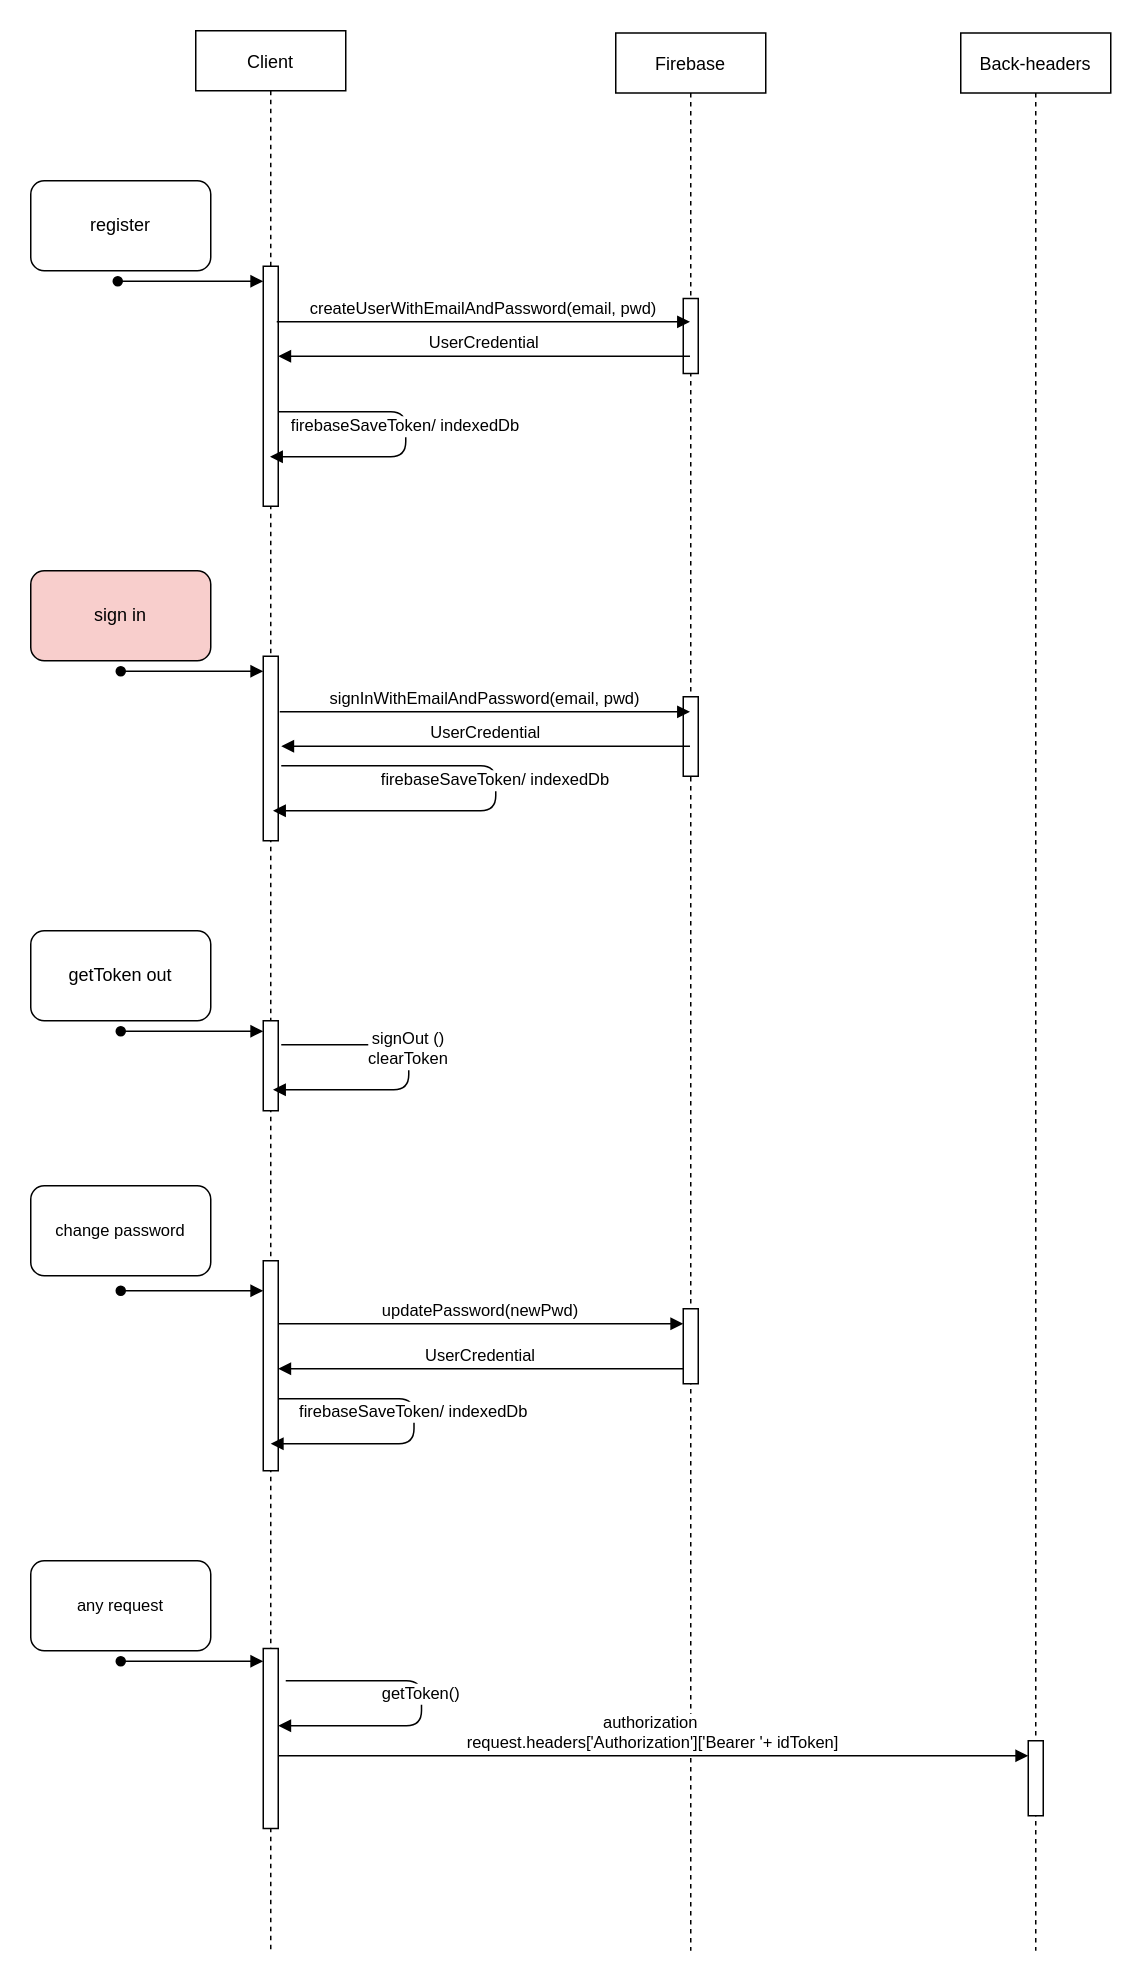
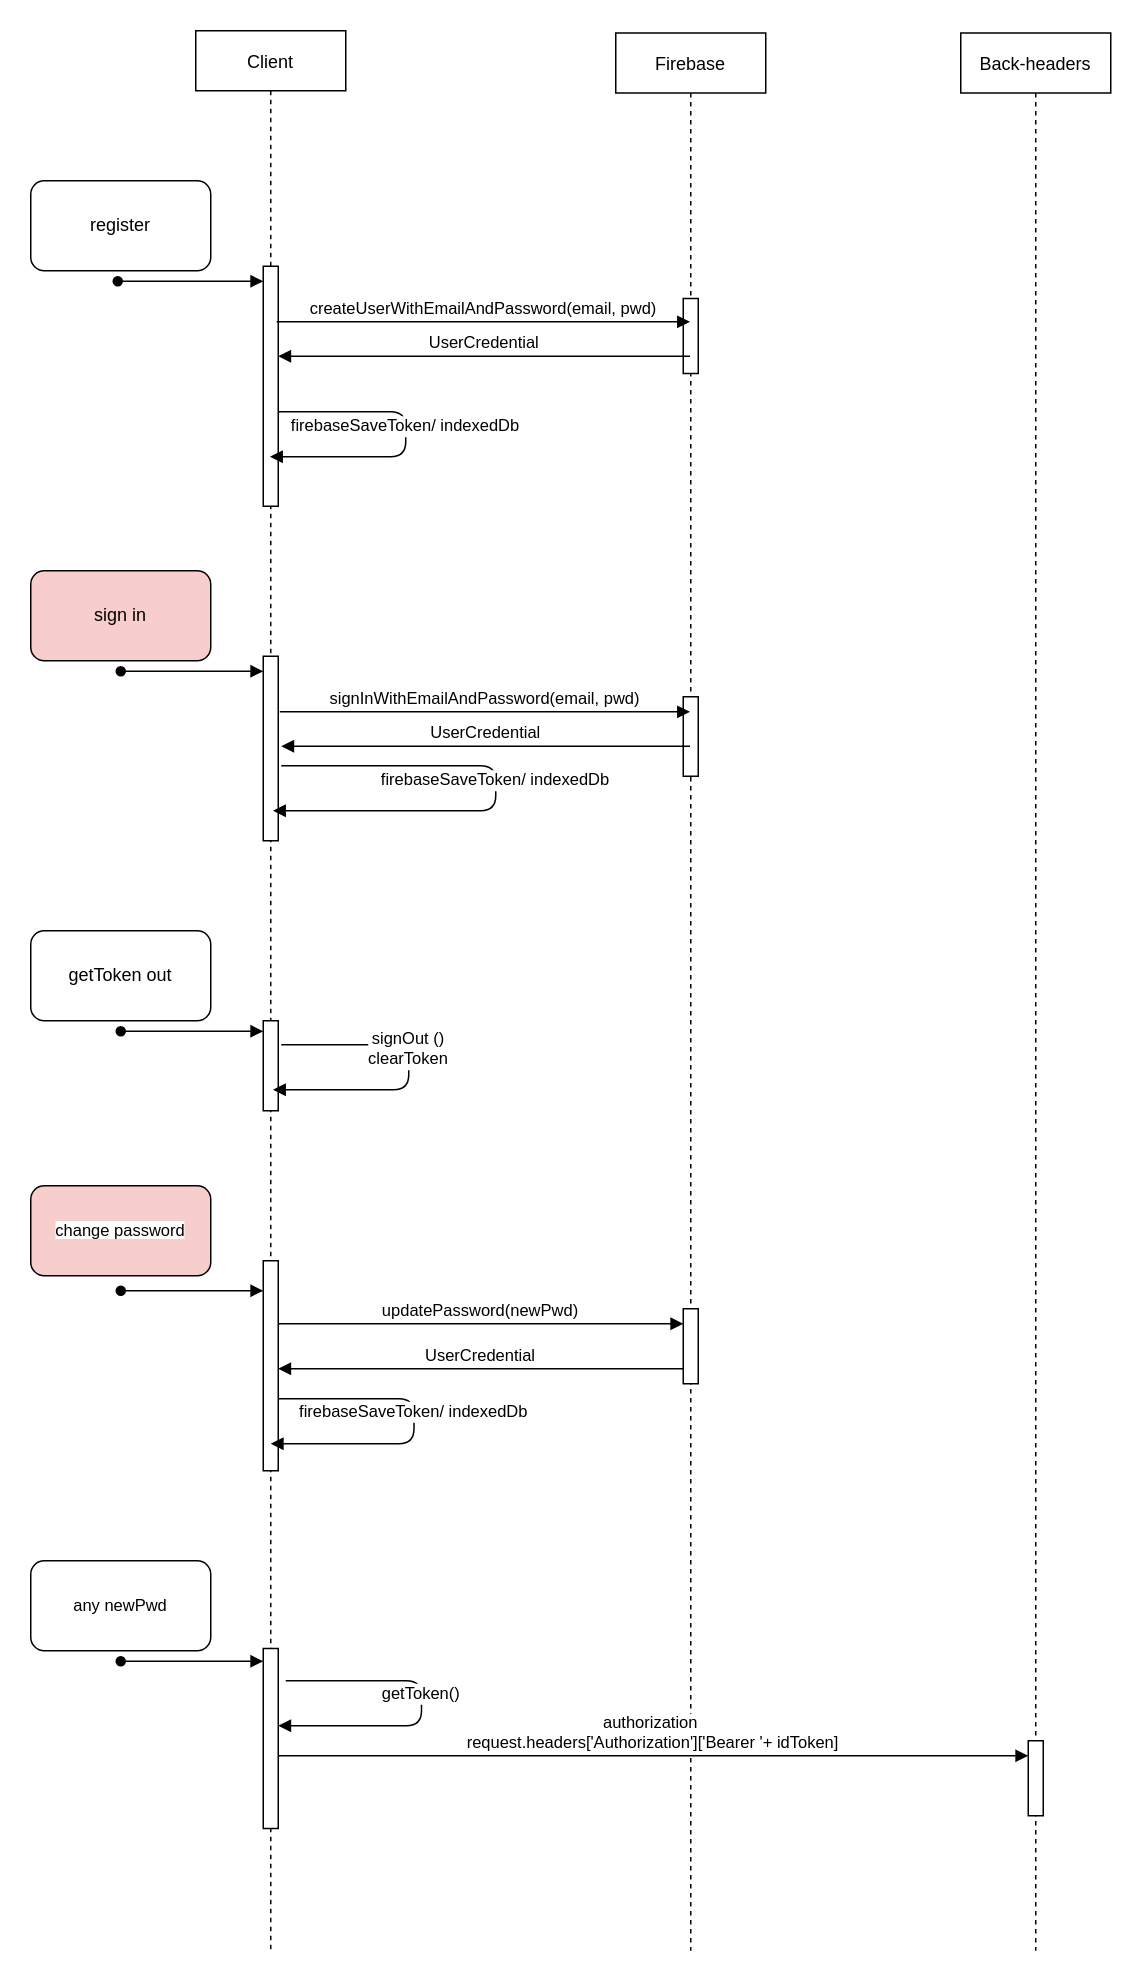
node "change password": fillcolor #ffffff -> #f8cecc
node "any request": label "any request" -> "any newPwd"
